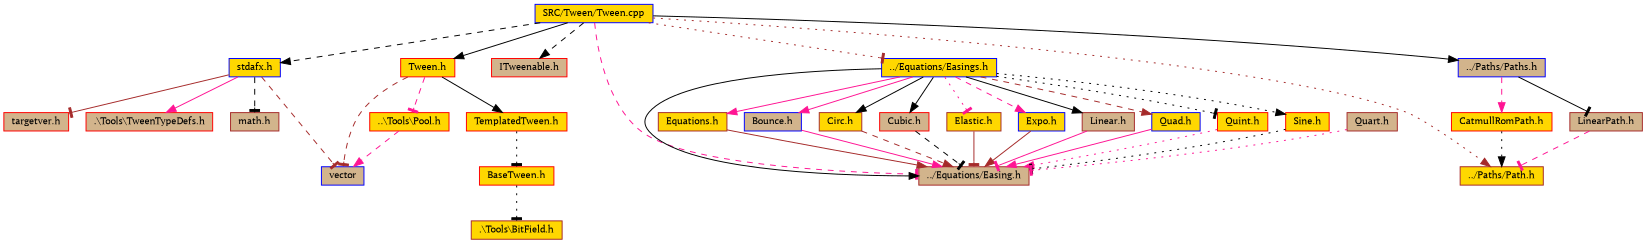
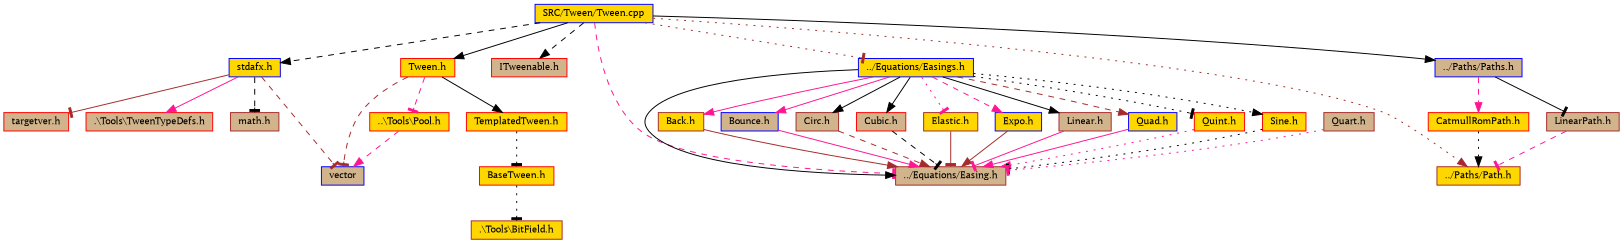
node "Equations.h": label "Equations.h" -> "Back.h"
node "Circ.h": fillcolor gold -> tan
